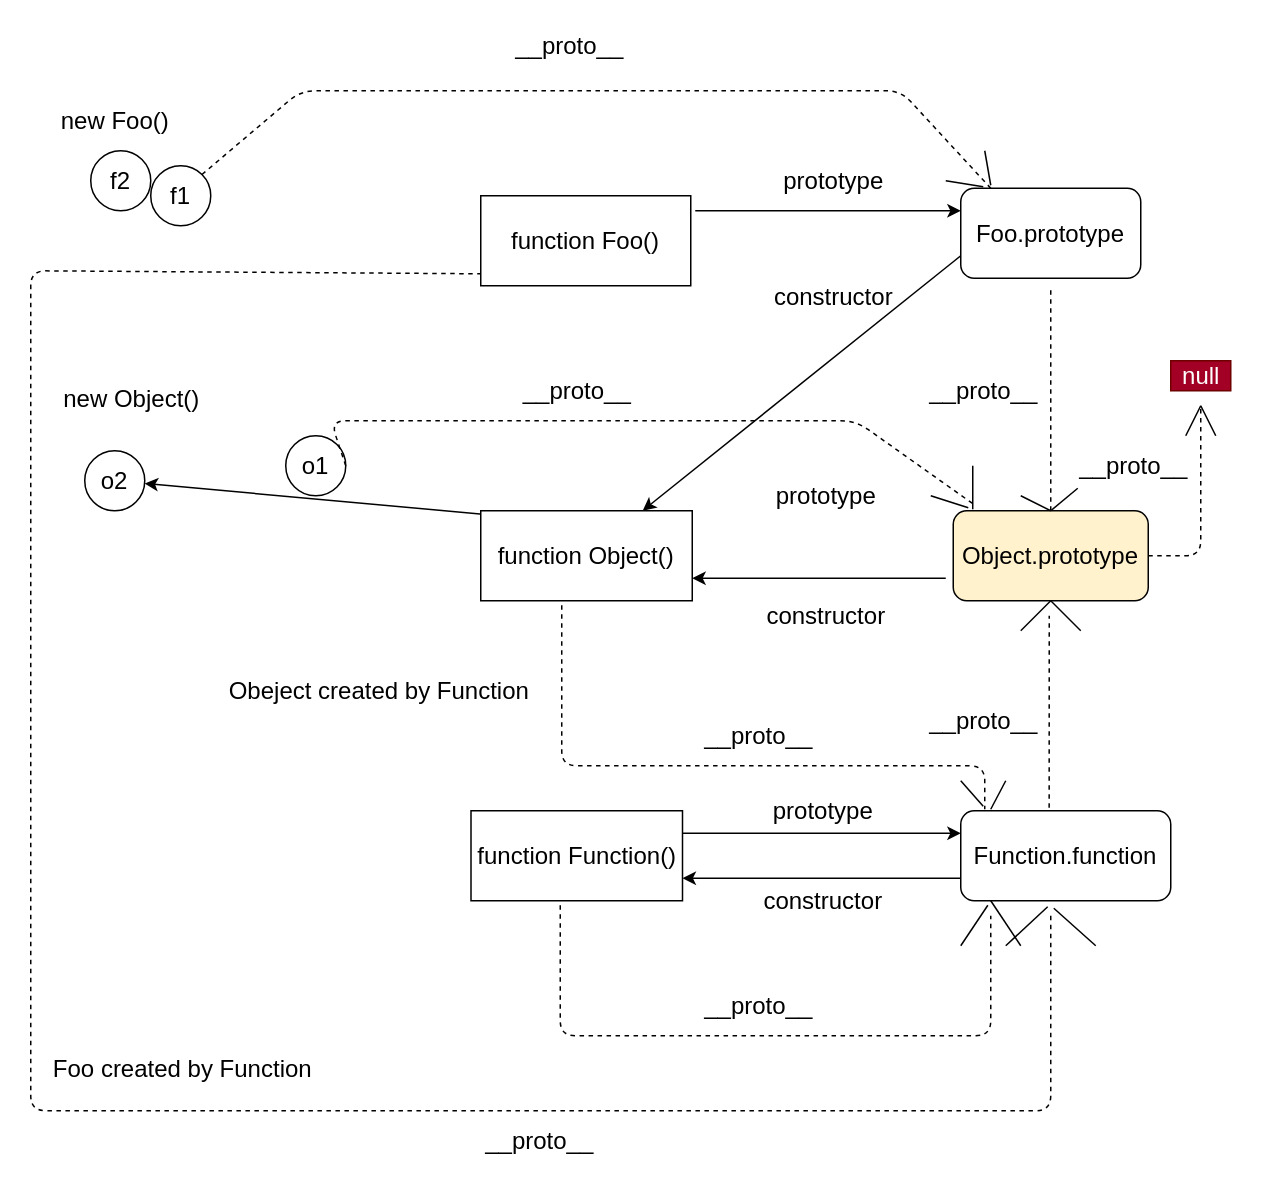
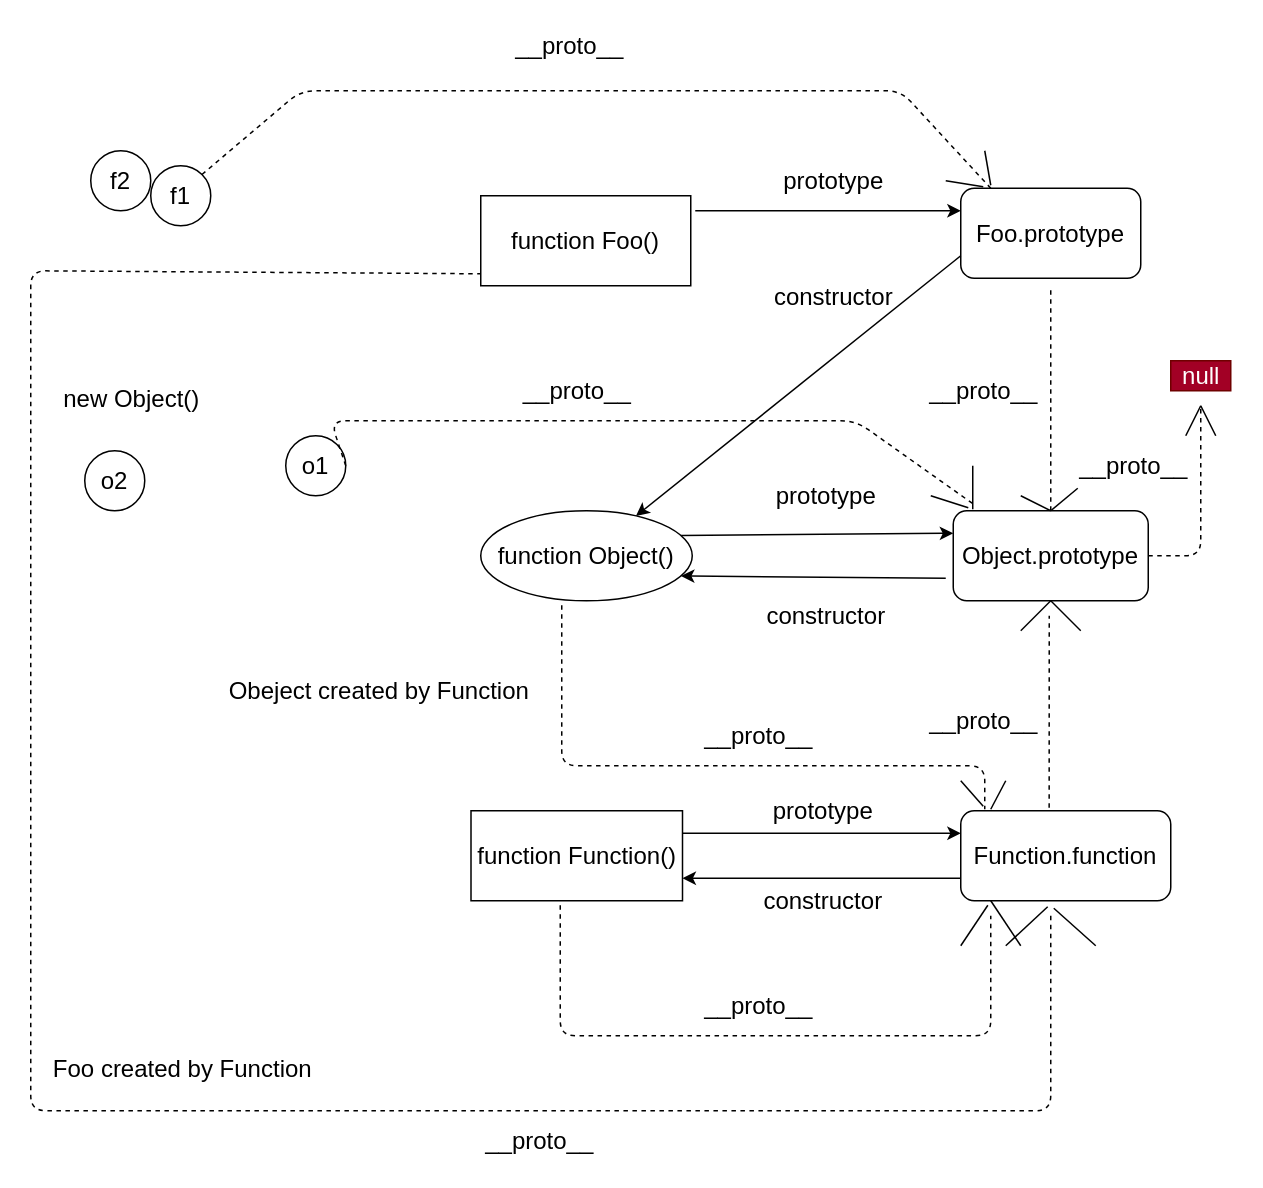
node "new Foo()": removed
edge "function Object()" -> "o2": now "function Object()" -> "Object.prototype"
node "function Object()": shape rectangle -> ellipse
node "Object.prototype": fillcolor #fff2cc -> #ffffff
